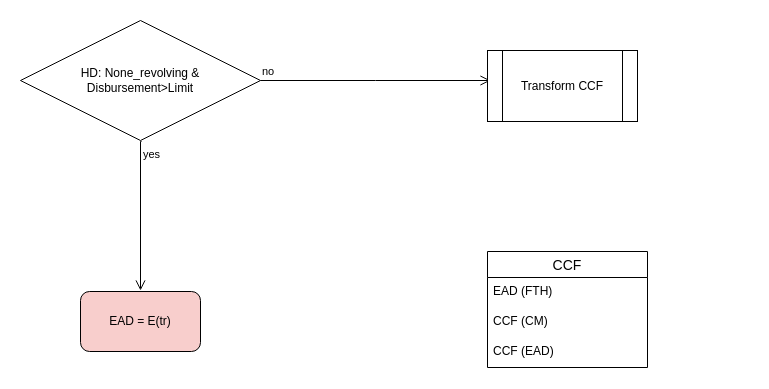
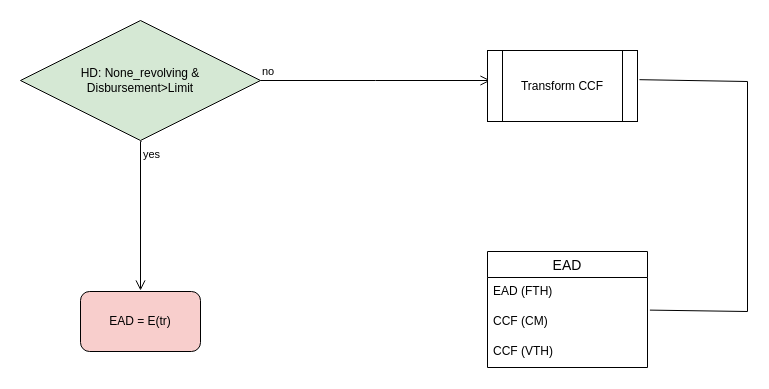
node "HD: None_revolving & Disbursement>Limit": fillcolor #ffffff -> #d5e8d4
edge "Transform CCF" -- "CCF (CM)": added
node "CCF": label "CCF" -> "EAD"
node "CCF (EAD)": label "CCF (EAD)" -> "CCF (VTH)"
